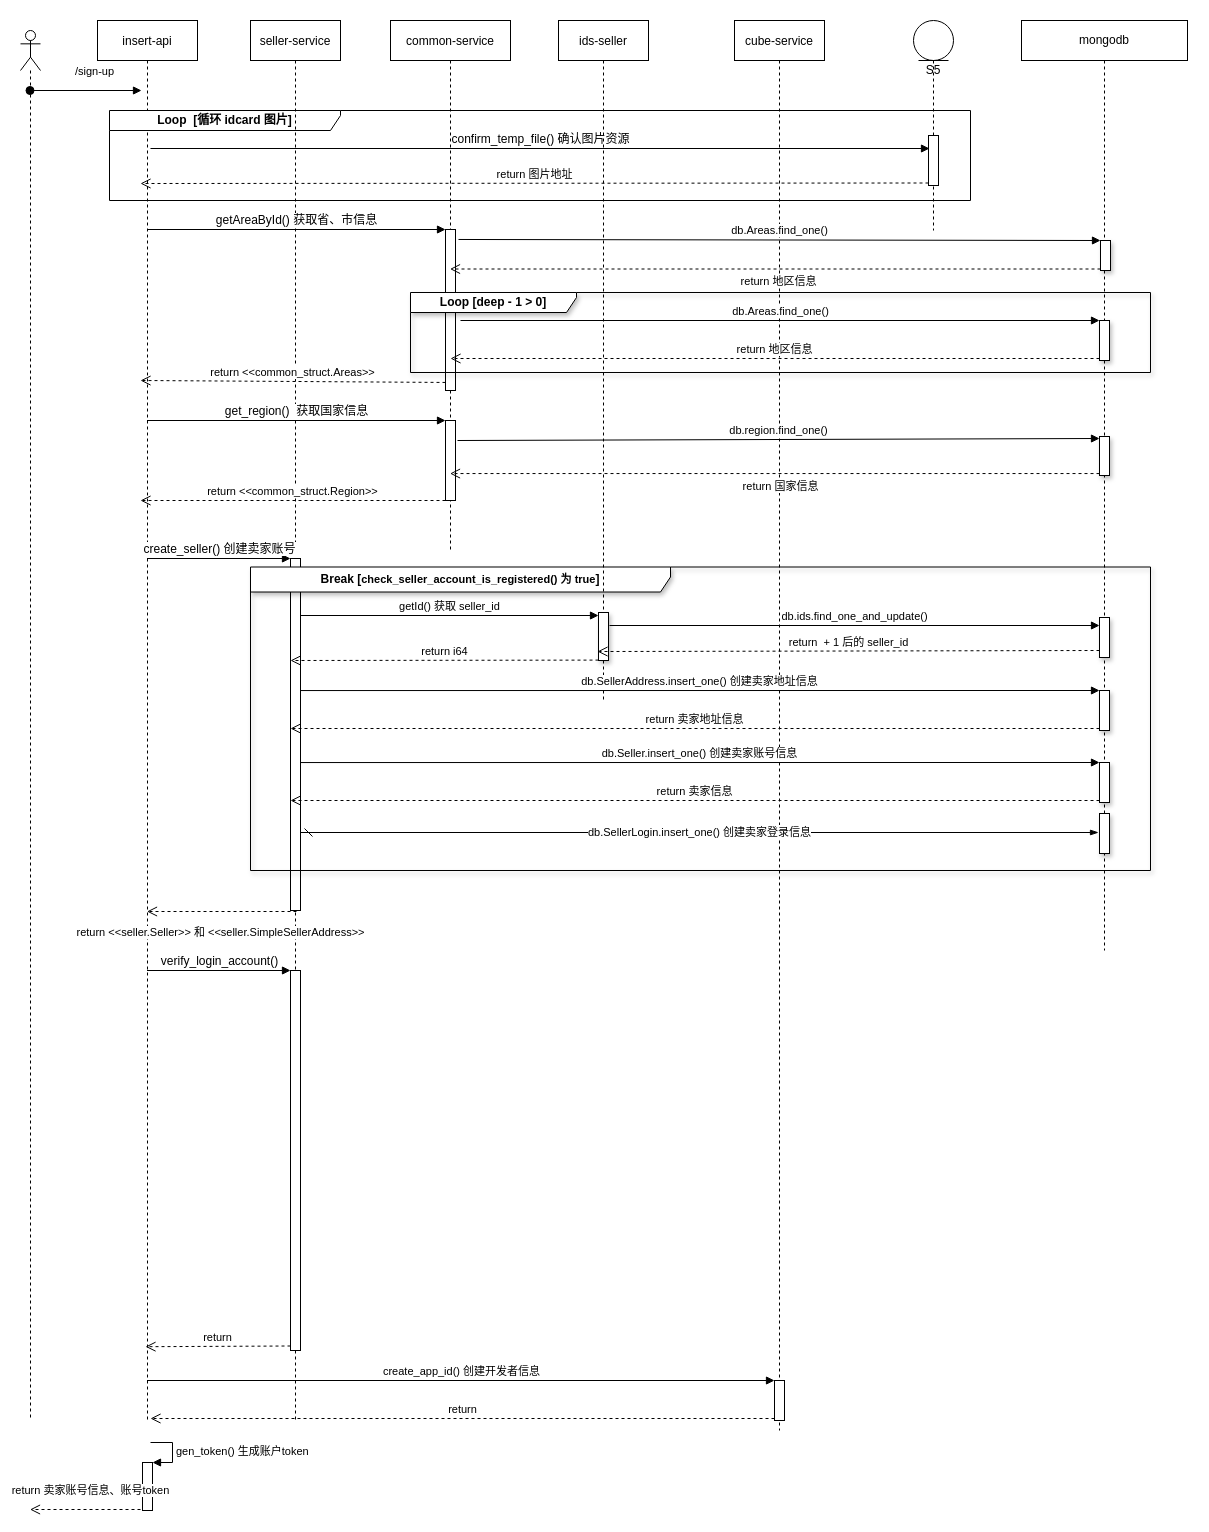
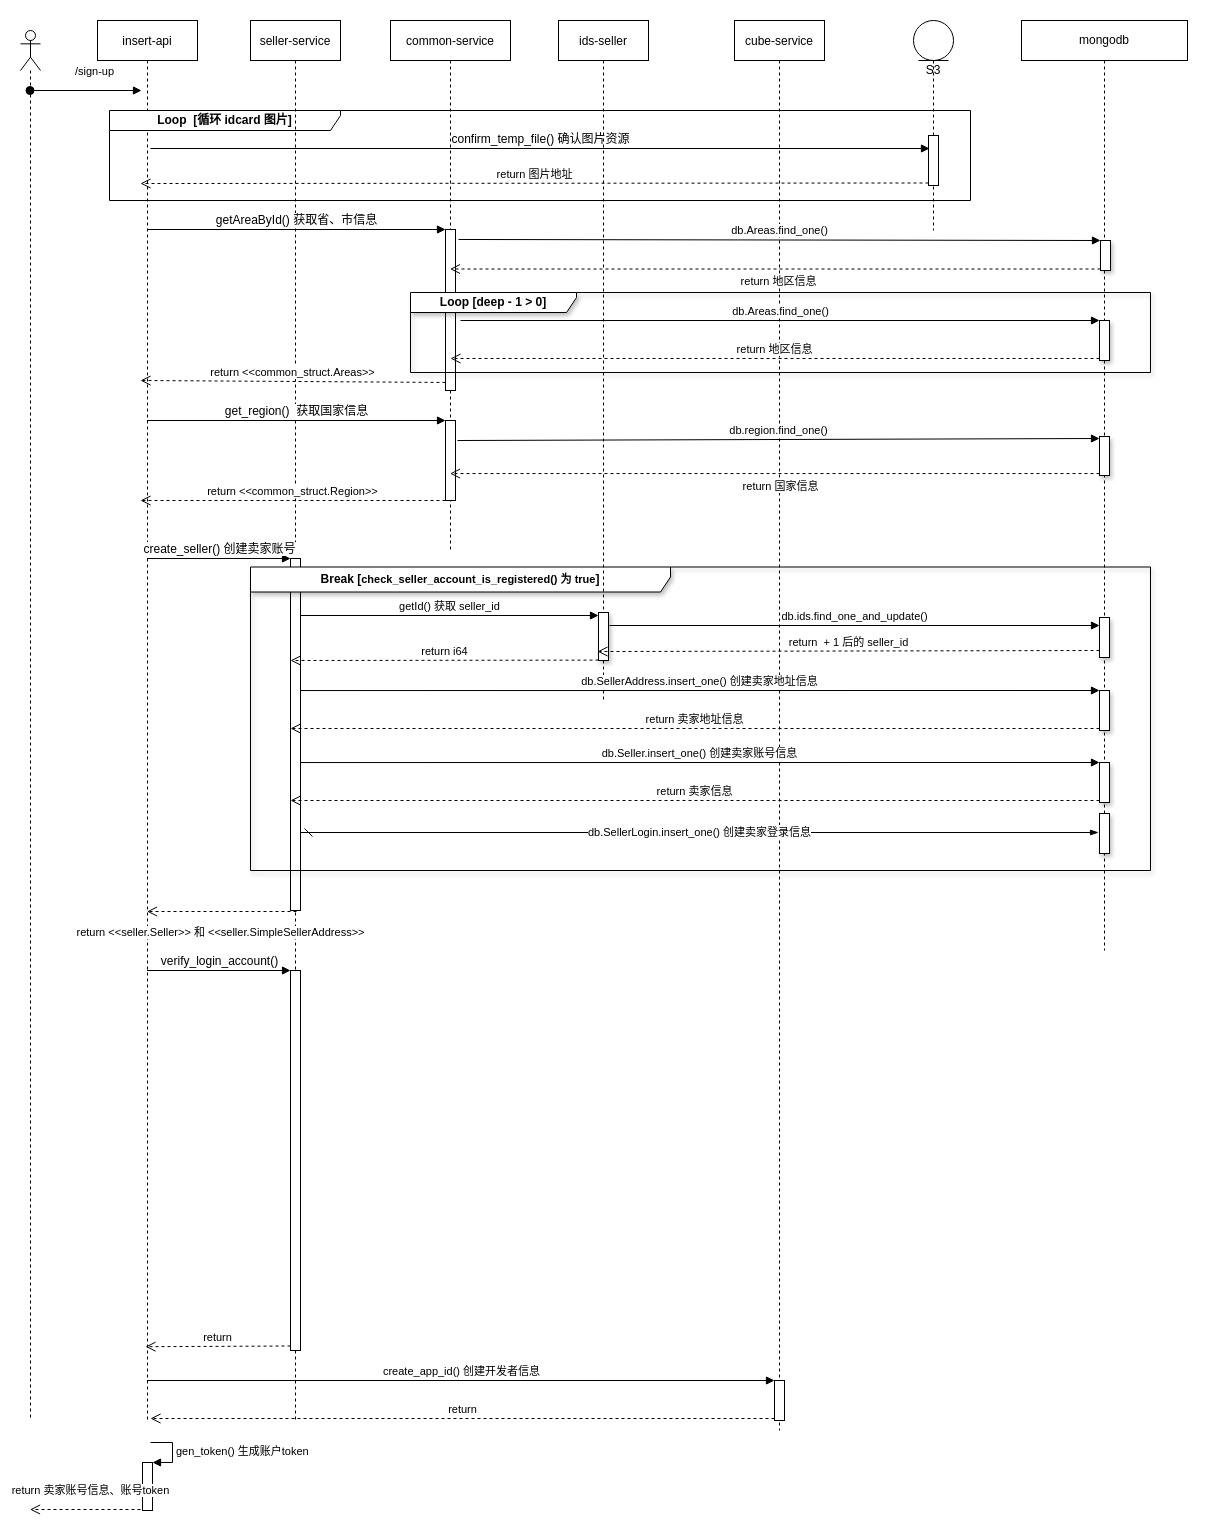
node "S5": label "S5" -> "S3"
